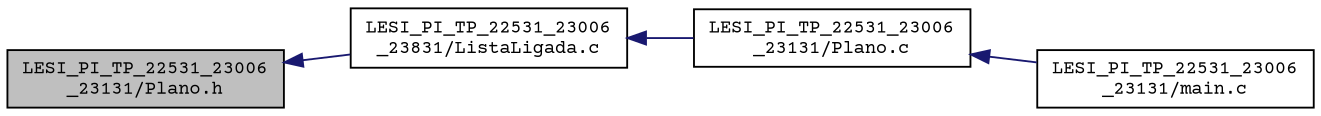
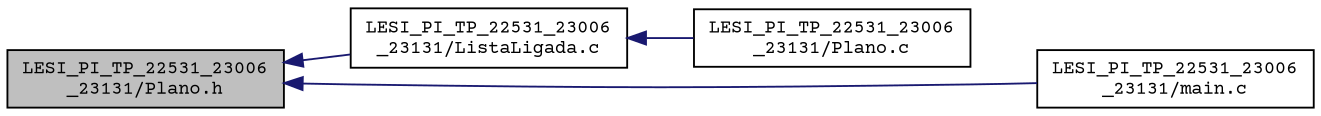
node "LESI_PI_TP_22531_23006 _23831/ListaLigada.c": label "LESI_PI_TP_22531_23006 _23831/ListaLigada.c" -> "LESI_PI_TP_22531_23006 _23131/ListaLigada.c"
edge "LESI_PI_TP_22531_23006 _23131/main.c" -> "LESI_PI_TP_22531_23006 _23131/Plano.c": now "LESI_PI_TP_22531_23006 _23131/main.c" -> "LESI_PI_TP_22531_23006 _23131/Plano.h"
